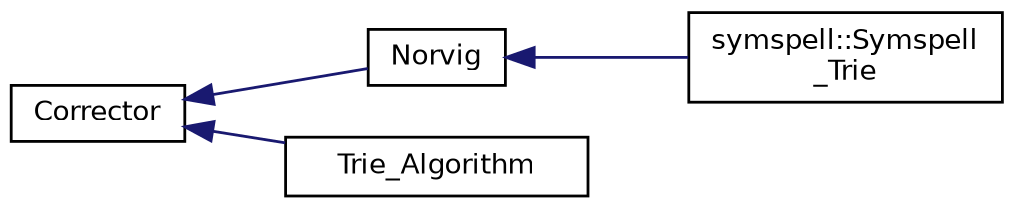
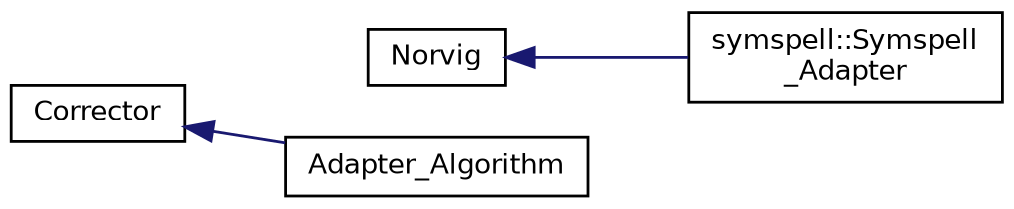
node "symspell::Symspell _Trie": label "symspell::Symspell _Trie" -> "symspell::Symspell _Adapter"
edge "Norvig" -> "Corrector": removed
node "Trie_Algorithm": label "Trie_Algorithm" -> "Adapter_Algorithm"
